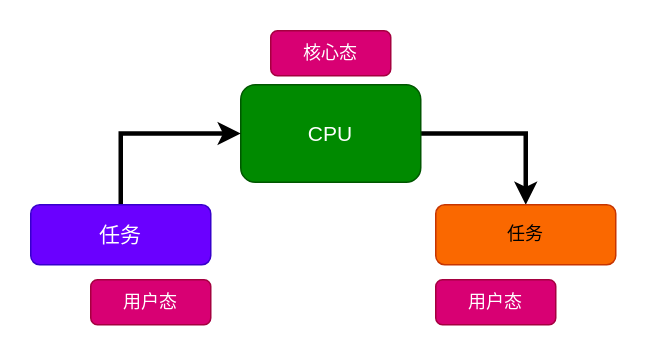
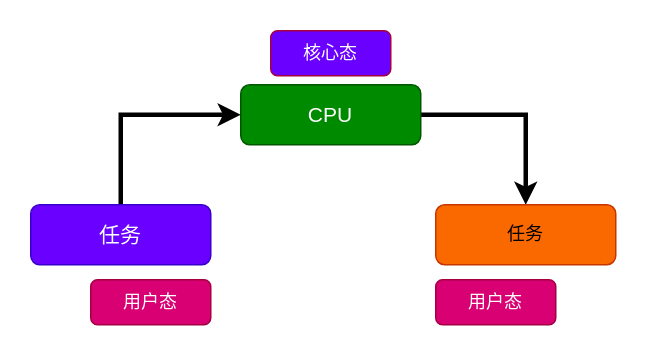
node "核心态": fillcolor #d80073 -> #6a00ff
node "CPU": size 180x98 -> 180x60
